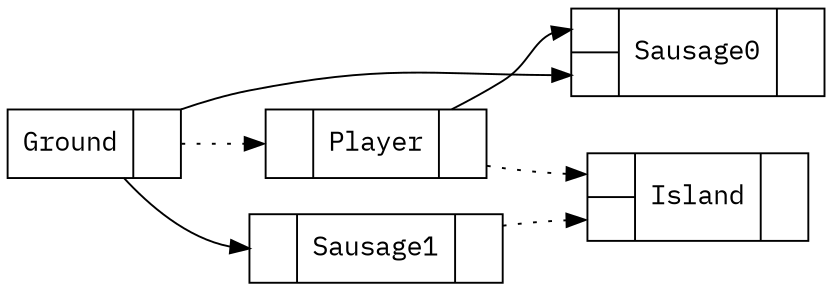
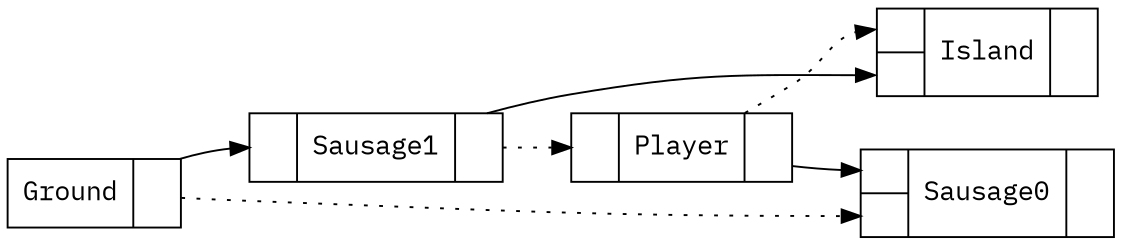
edge "Ground" -> "Sausage0": style solid -> dotted
edge "Ground" -> "Player": now "Sausage1" -> "Player"
edge "Sausage1" -> "Island": style dotted -> solid
